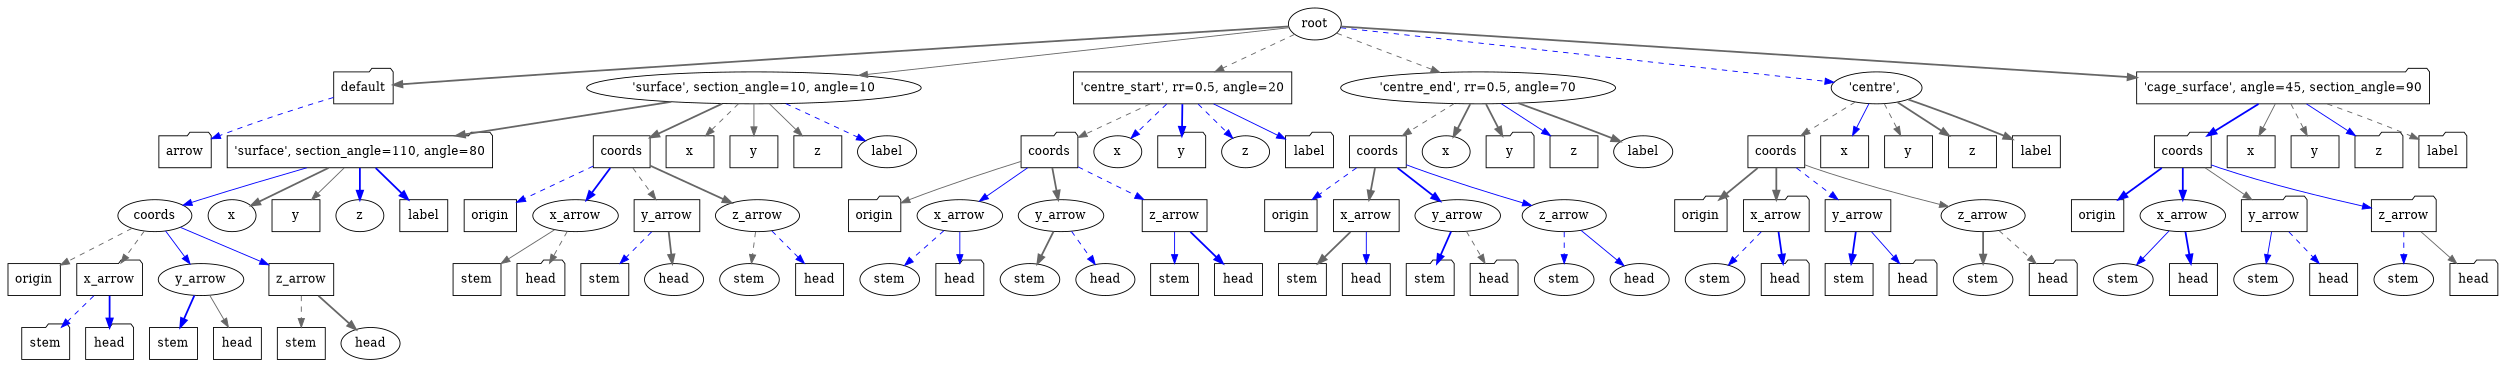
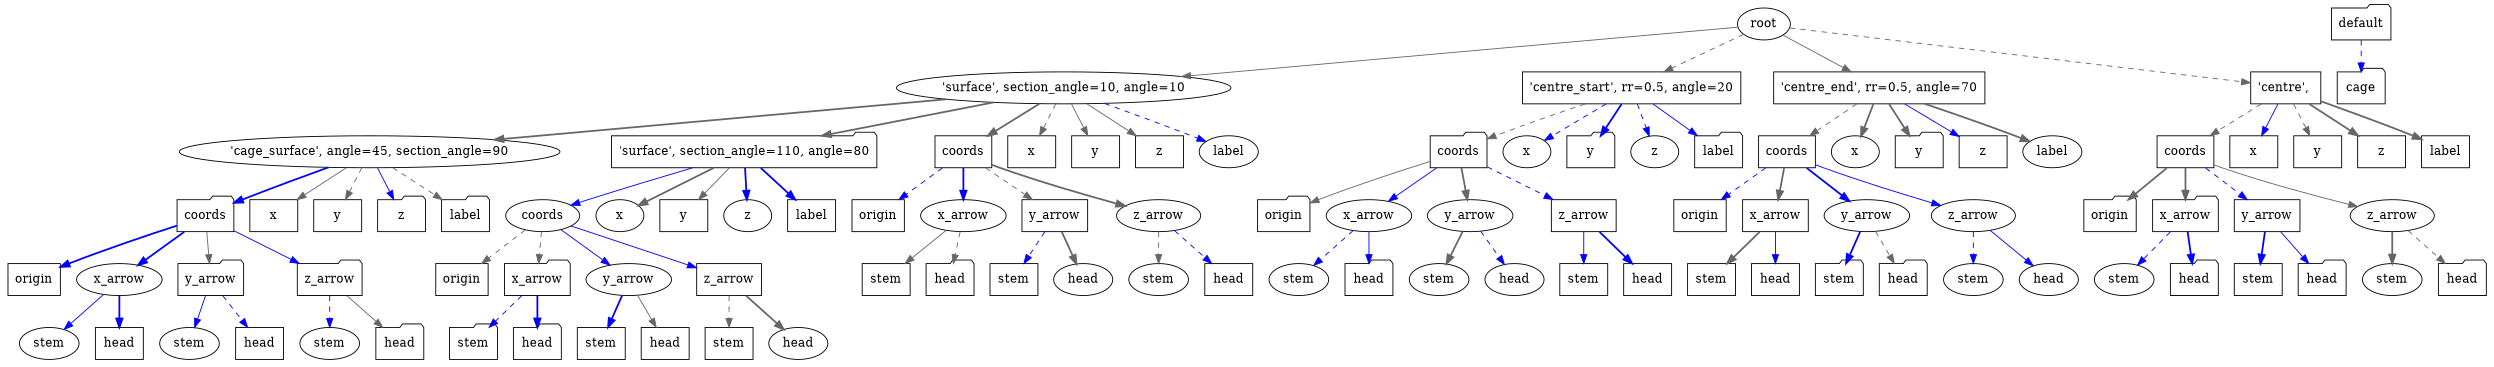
edge "root" -> "'centre_end', rr=0.5, angle=70": style dashed -> solid
edge "root" -> "'cage_surface', angle=45, section_angle=90": now "'surface', section_angle=10, angle=10" -> "'cage_surface', angle=45, section_angle=90"
edge "root" -> "default": removed
edge "root" -> "'centre',": color blue -> gray40
node "'centre_end', rr=0.5, angle=70": shape ellipse -> box
node "'centre',": shape ellipse -> box
node "'cage_surface', angle=45, section_angle=90": shape folder -> ellipse
node "arrow": label "arrow" -> "cage"
